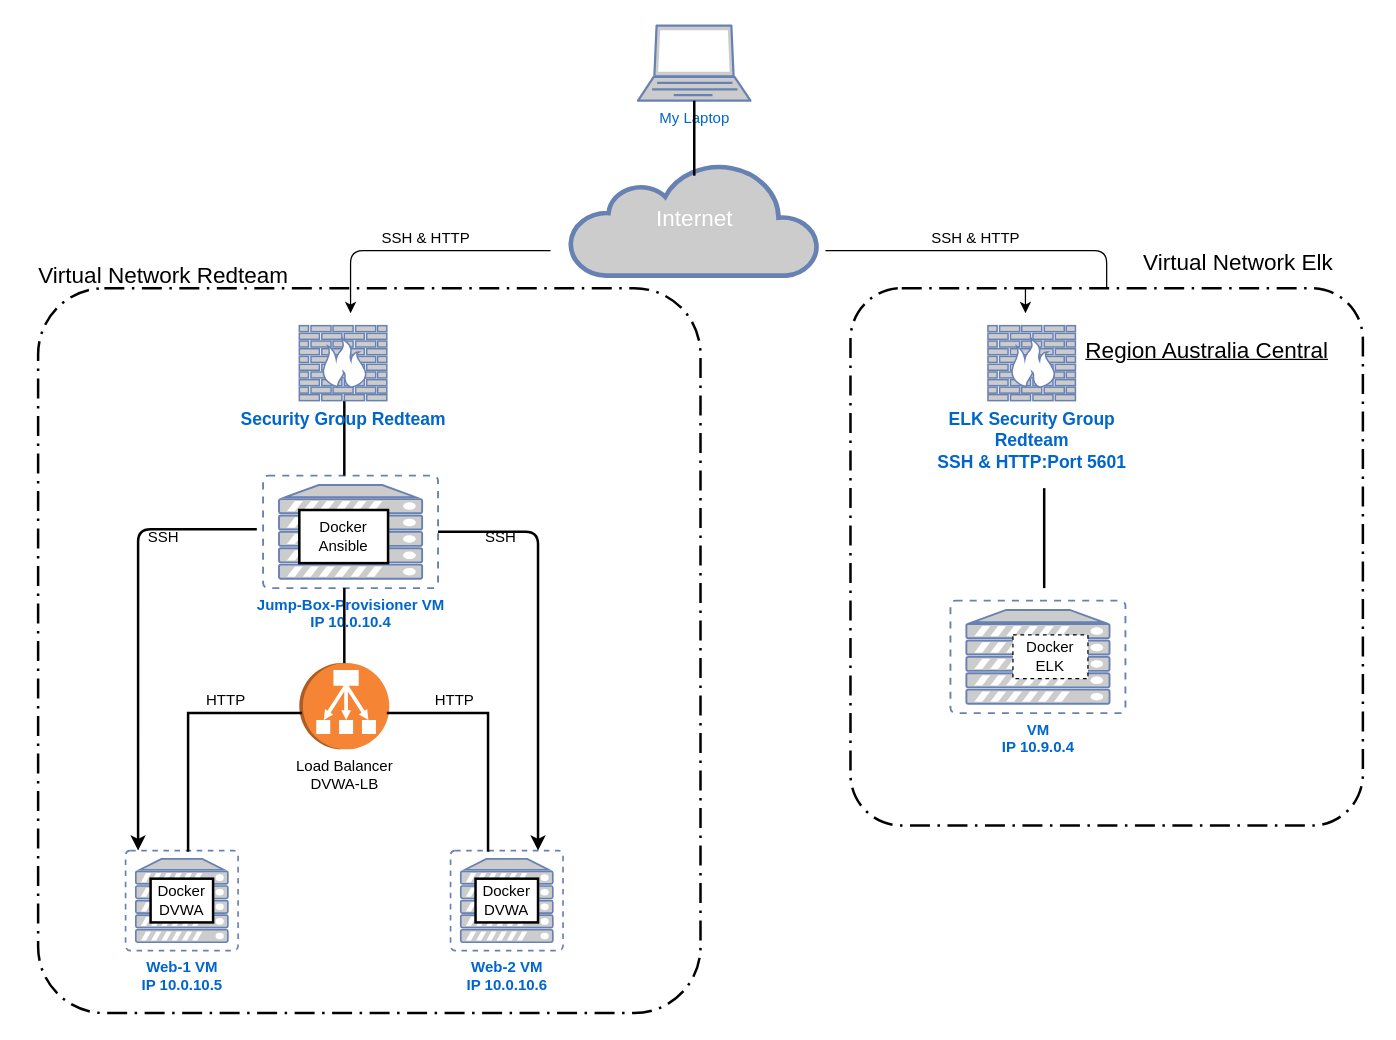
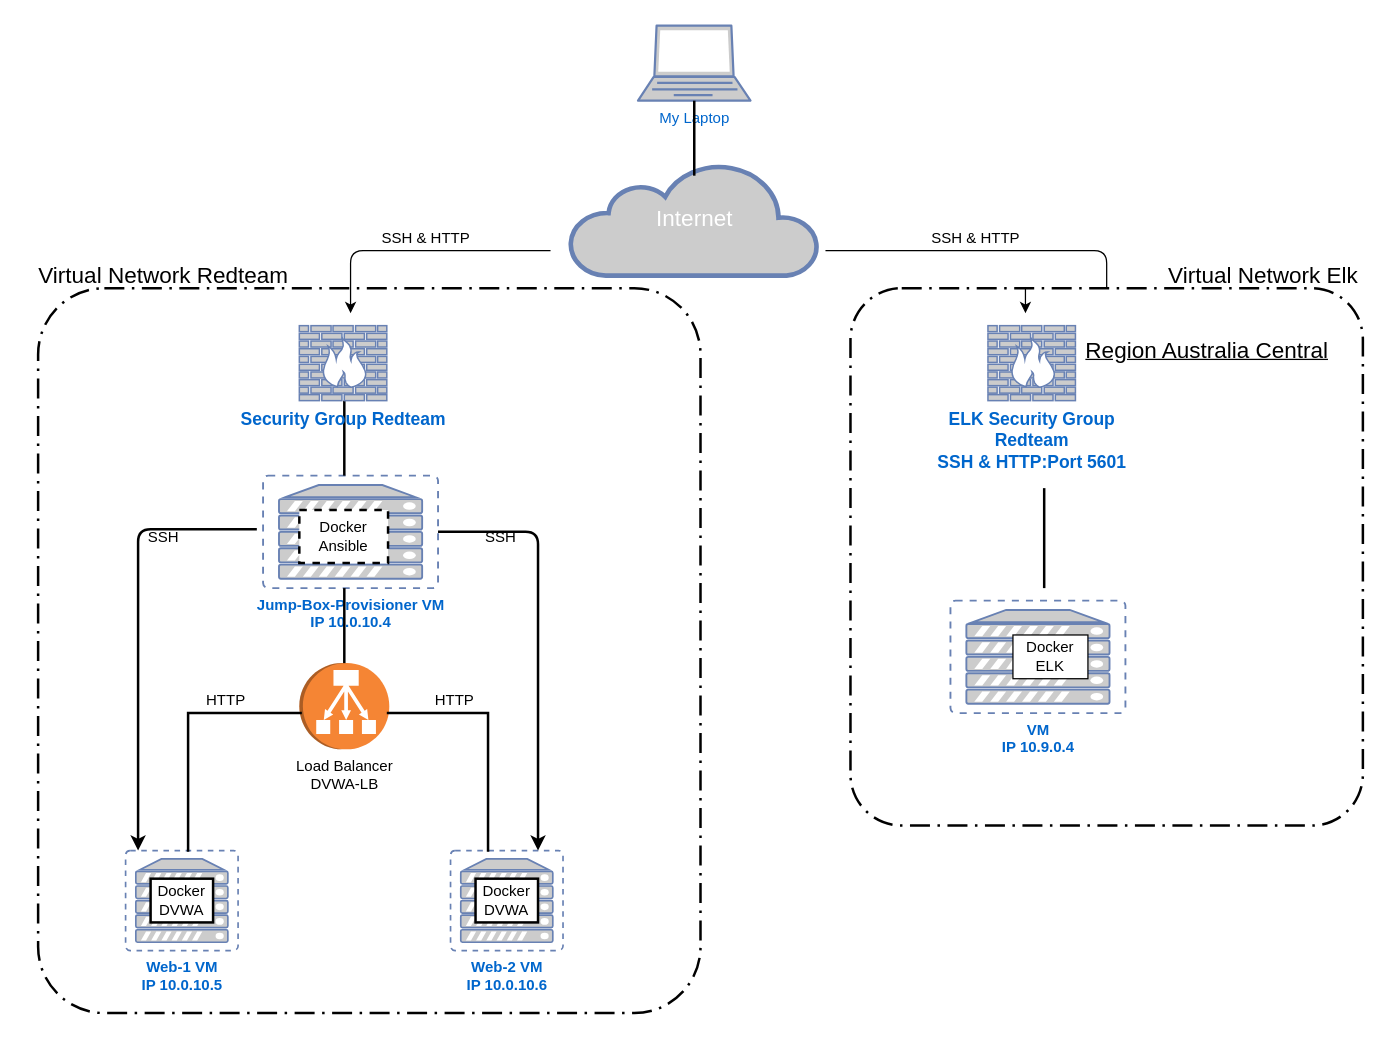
node "Virtual Network Elk": moved (1238, 263) -> (1263, 276)
node "Docker Ansible": style solid -> dashed
node "Docker ELK": style dashed -> solid
